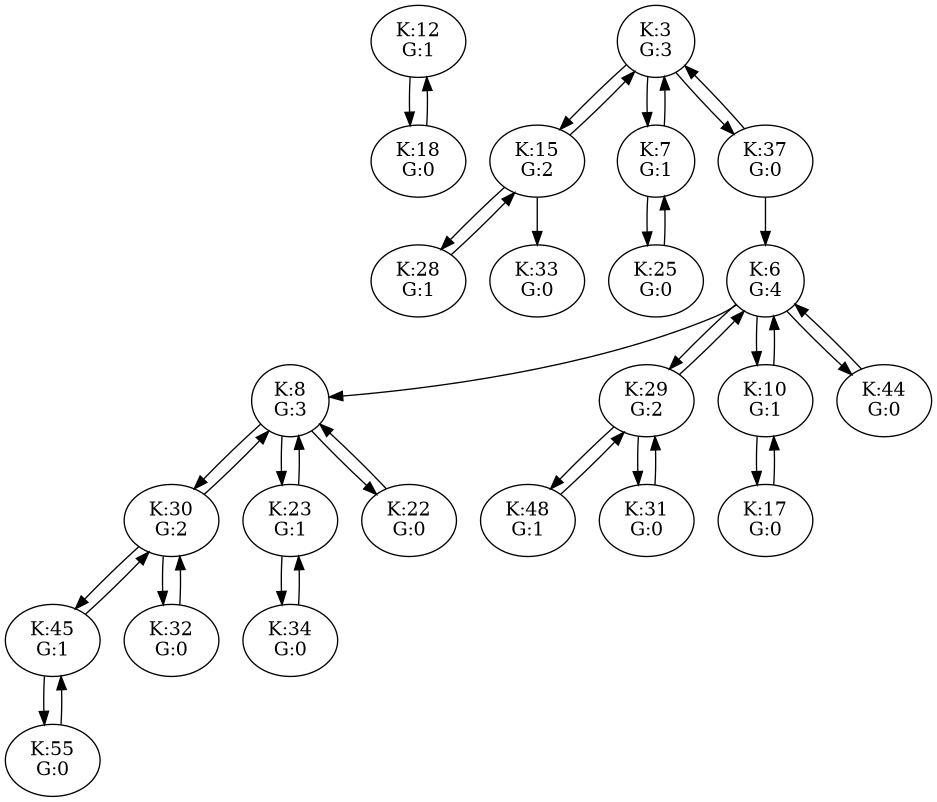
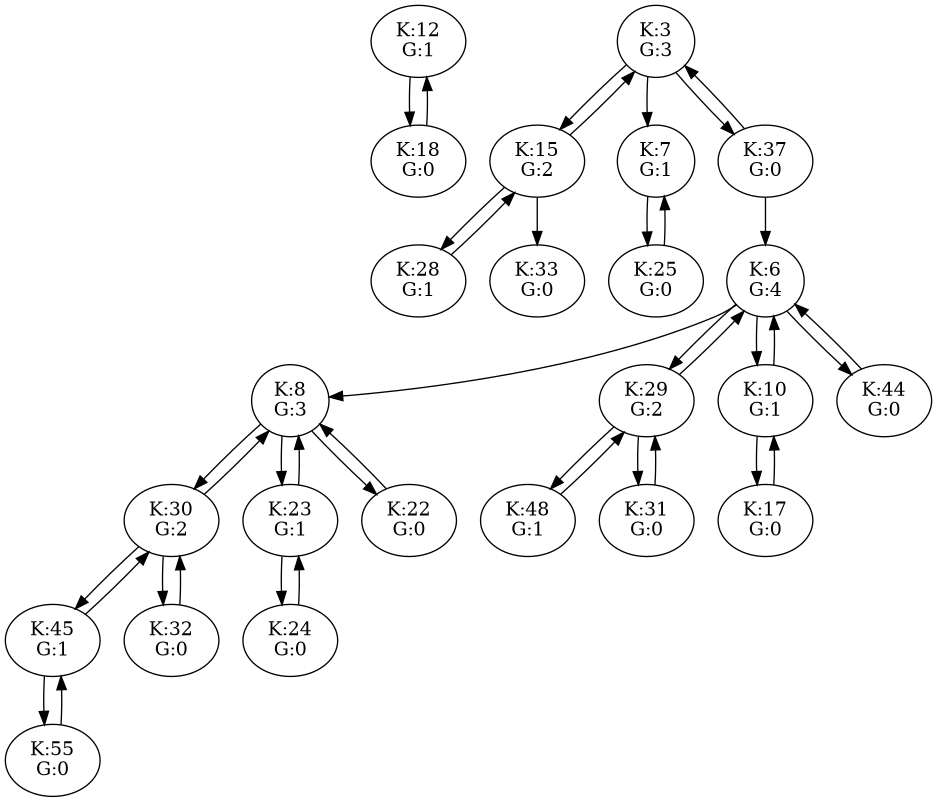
edge "K:7 G:1" -> "K:3 G:3": removed
node "K:34 G:0": label "K:34 G:0" -> "K:24 G:0"
